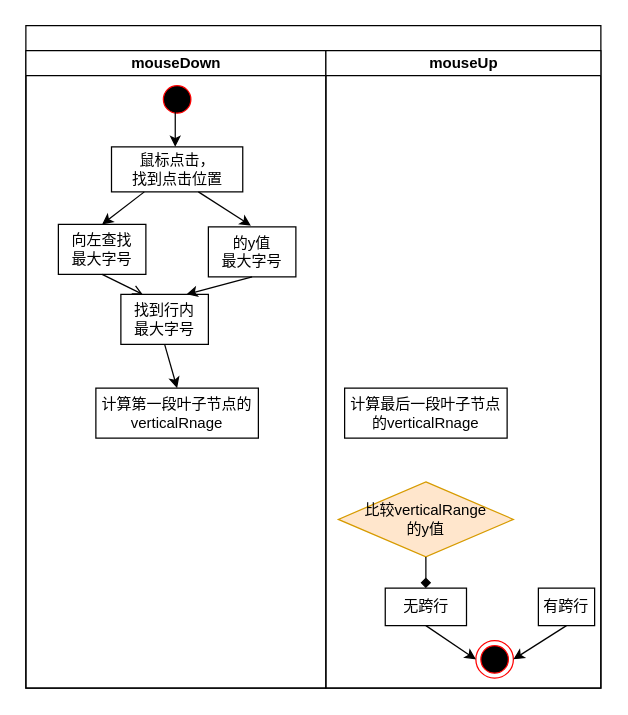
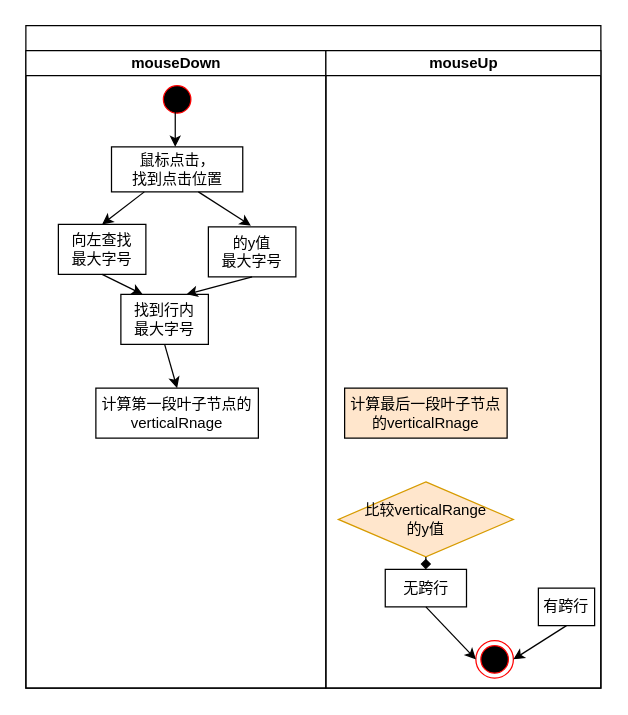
edge "向左查找 最大字号" -> "找到行内 最大字号": arrowhead open -> classic
node "计算最后一段叶子节点的verticalRnage": fillcolor #ffffff -> #ffe6cc
node "无跨行": moved (426, 607) -> (426, 588)
